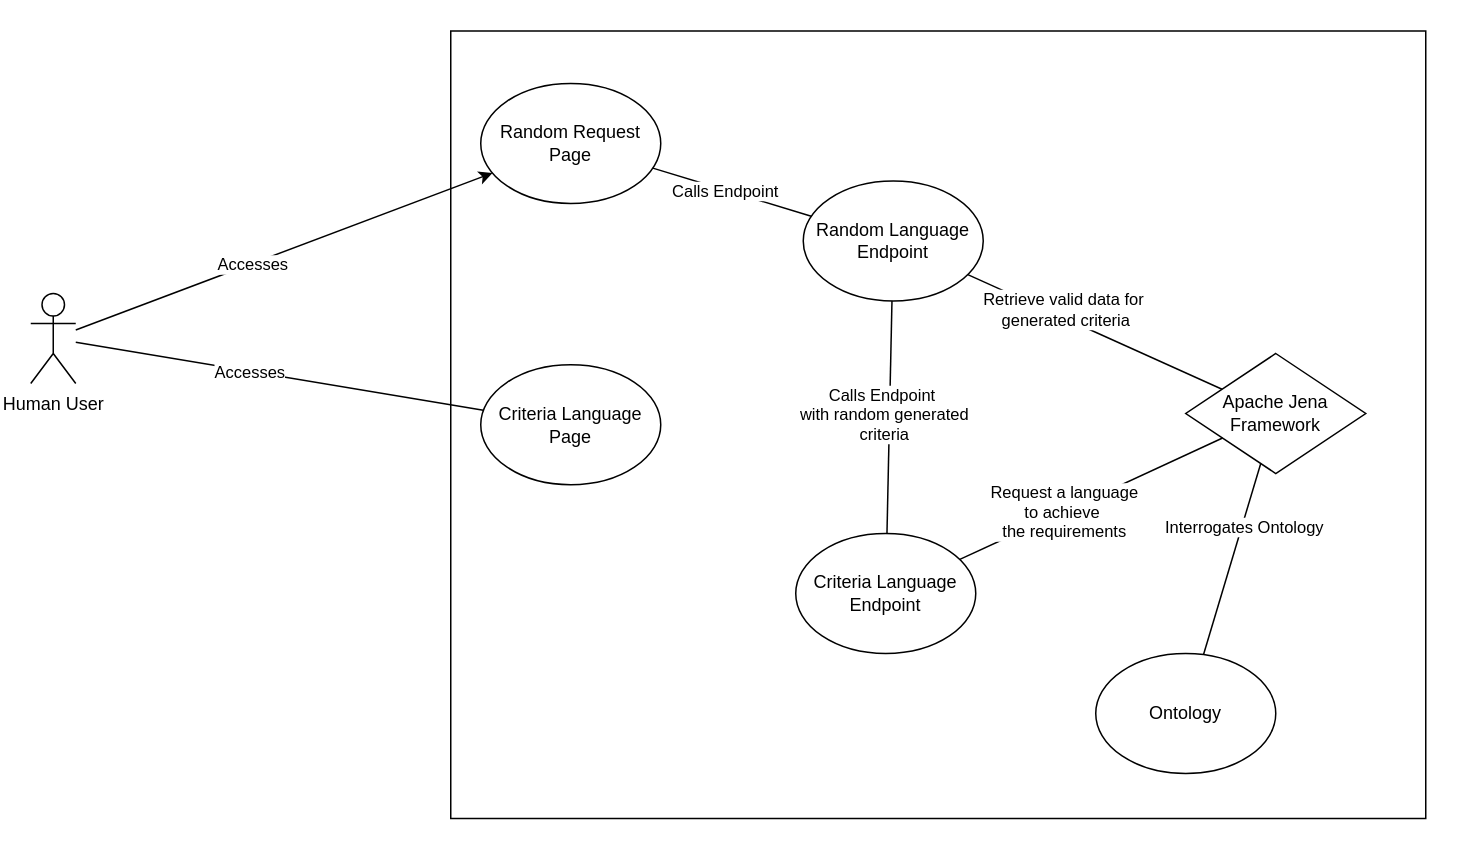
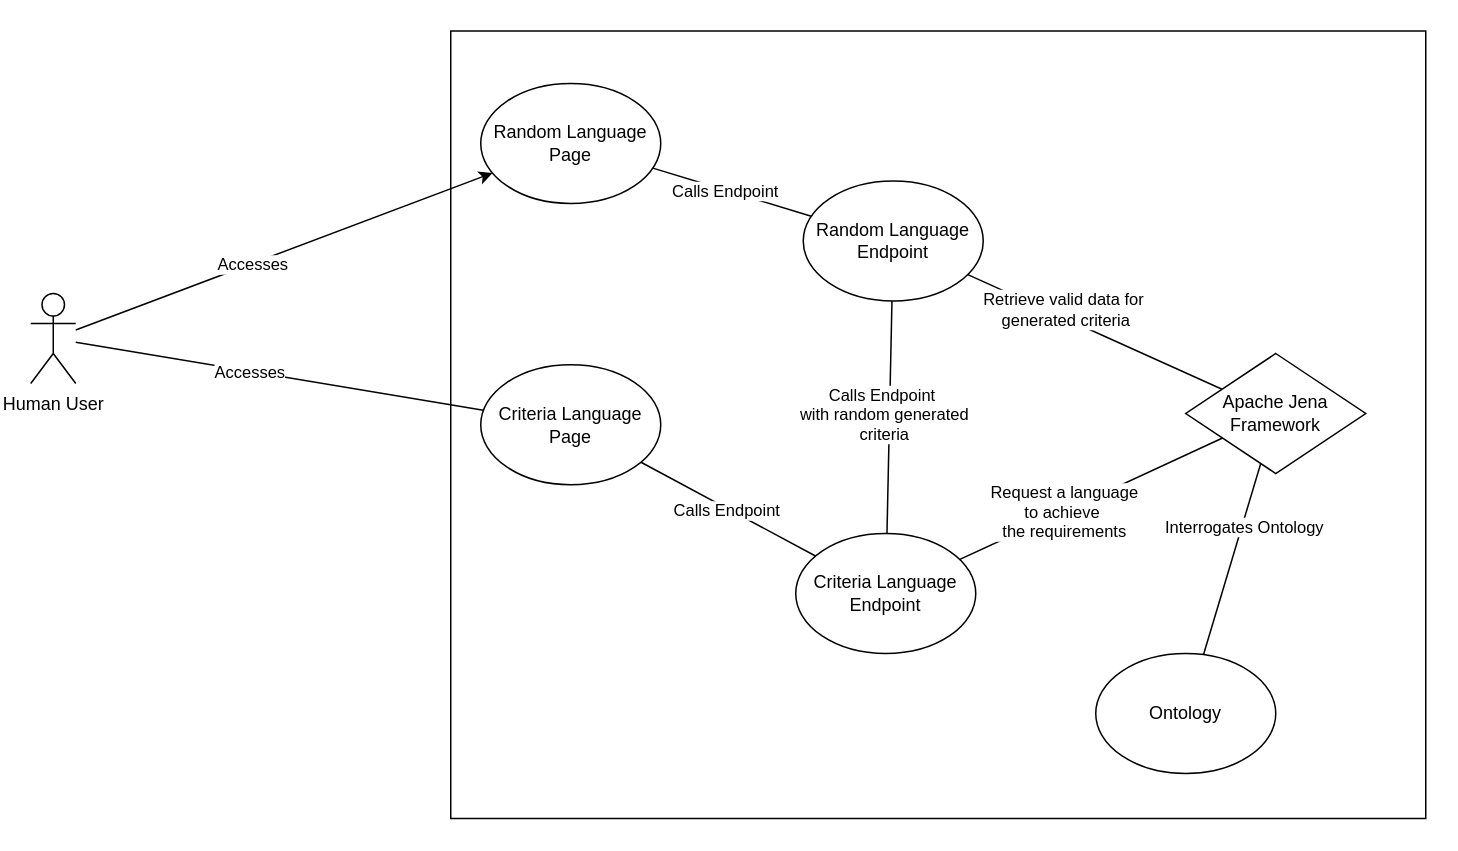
node "Random Request Page": label "Random Request Page" -> "Random Language Page"
edge "Criteria Language Page" -- "Criteria Language Endpoint": added, label "Calls Endpoint"
